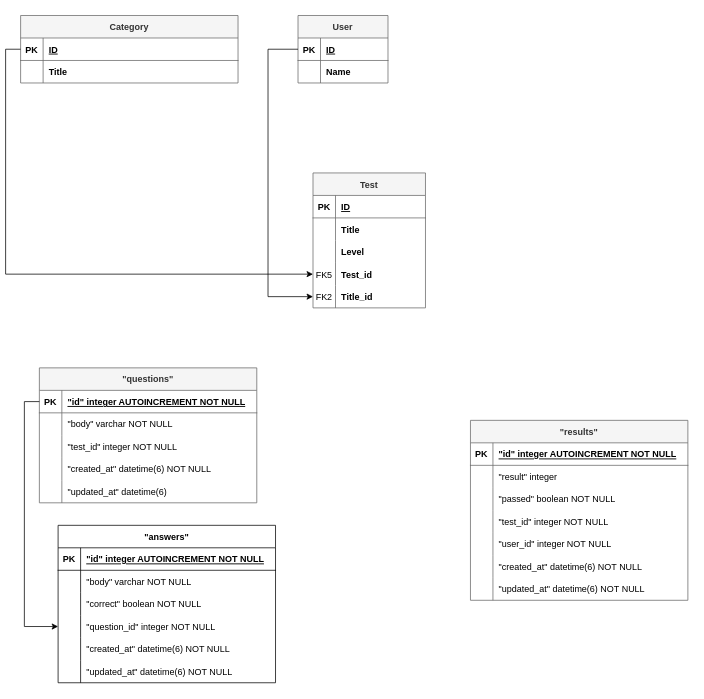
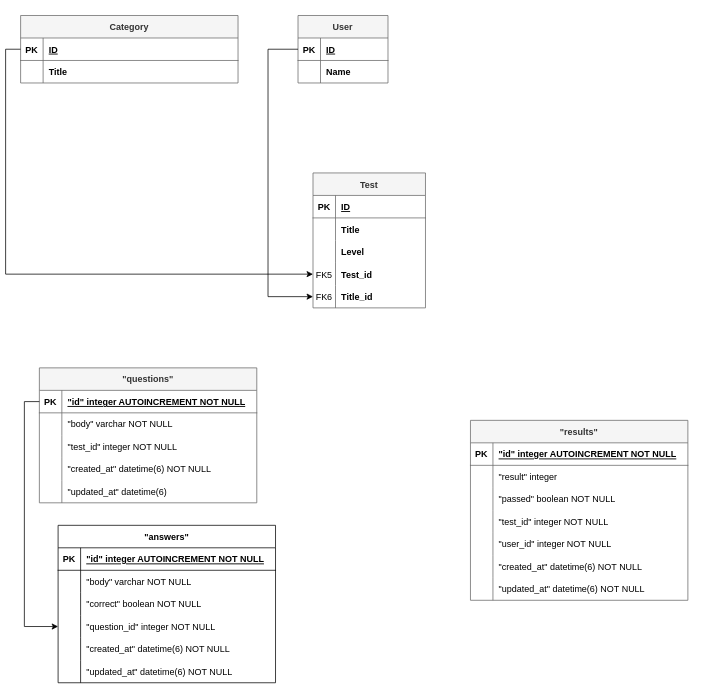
node "FK2": label "FK2" -> "FK6"
